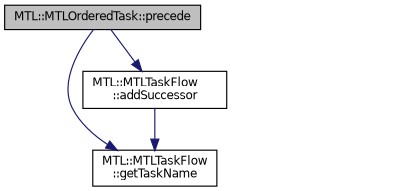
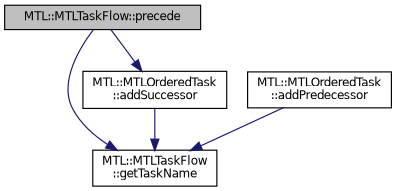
node "MTL::MTLOrderedTask::precede": label "MTL::MTLOrderedTask::precede" -> "MTL::MTLTaskFlow::precede"
node "MTL::MTLTaskFlow ::addSuccessor": label "MTL::MTLTaskFlow ::addSuccessor" -> "MTL::MTLOrderedTask ::addSuccessor"
node "MTL::MTLOrderedTask ::addPredecessor": added
